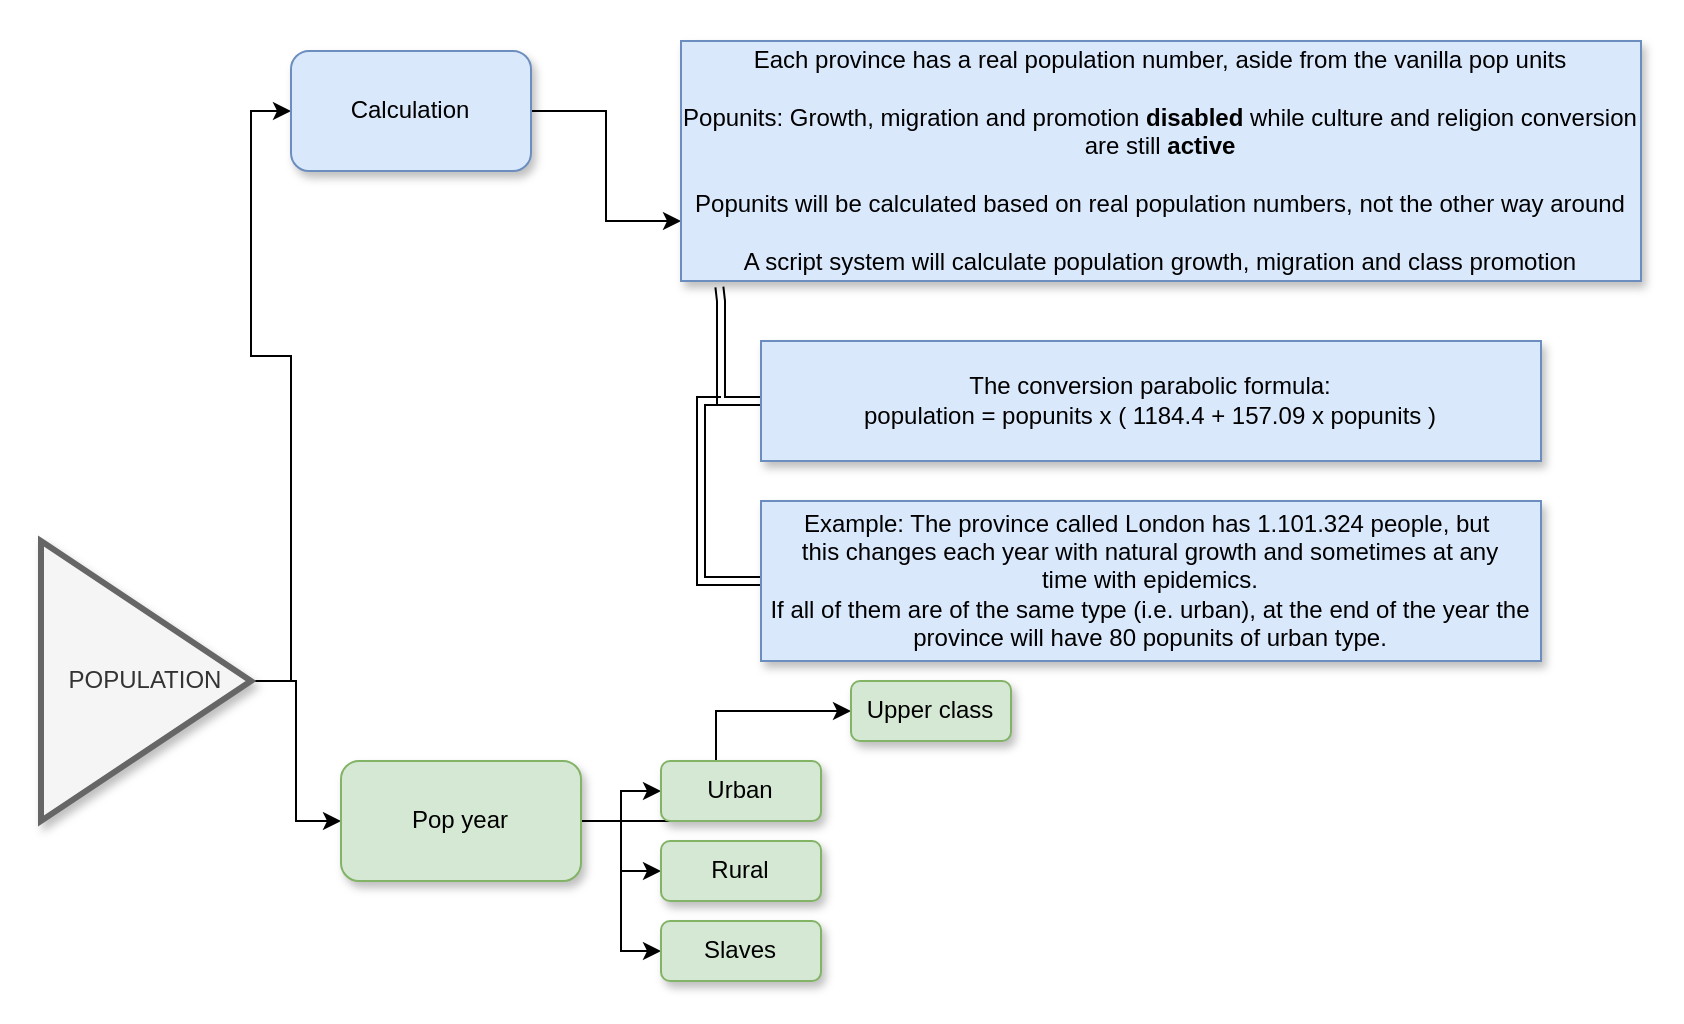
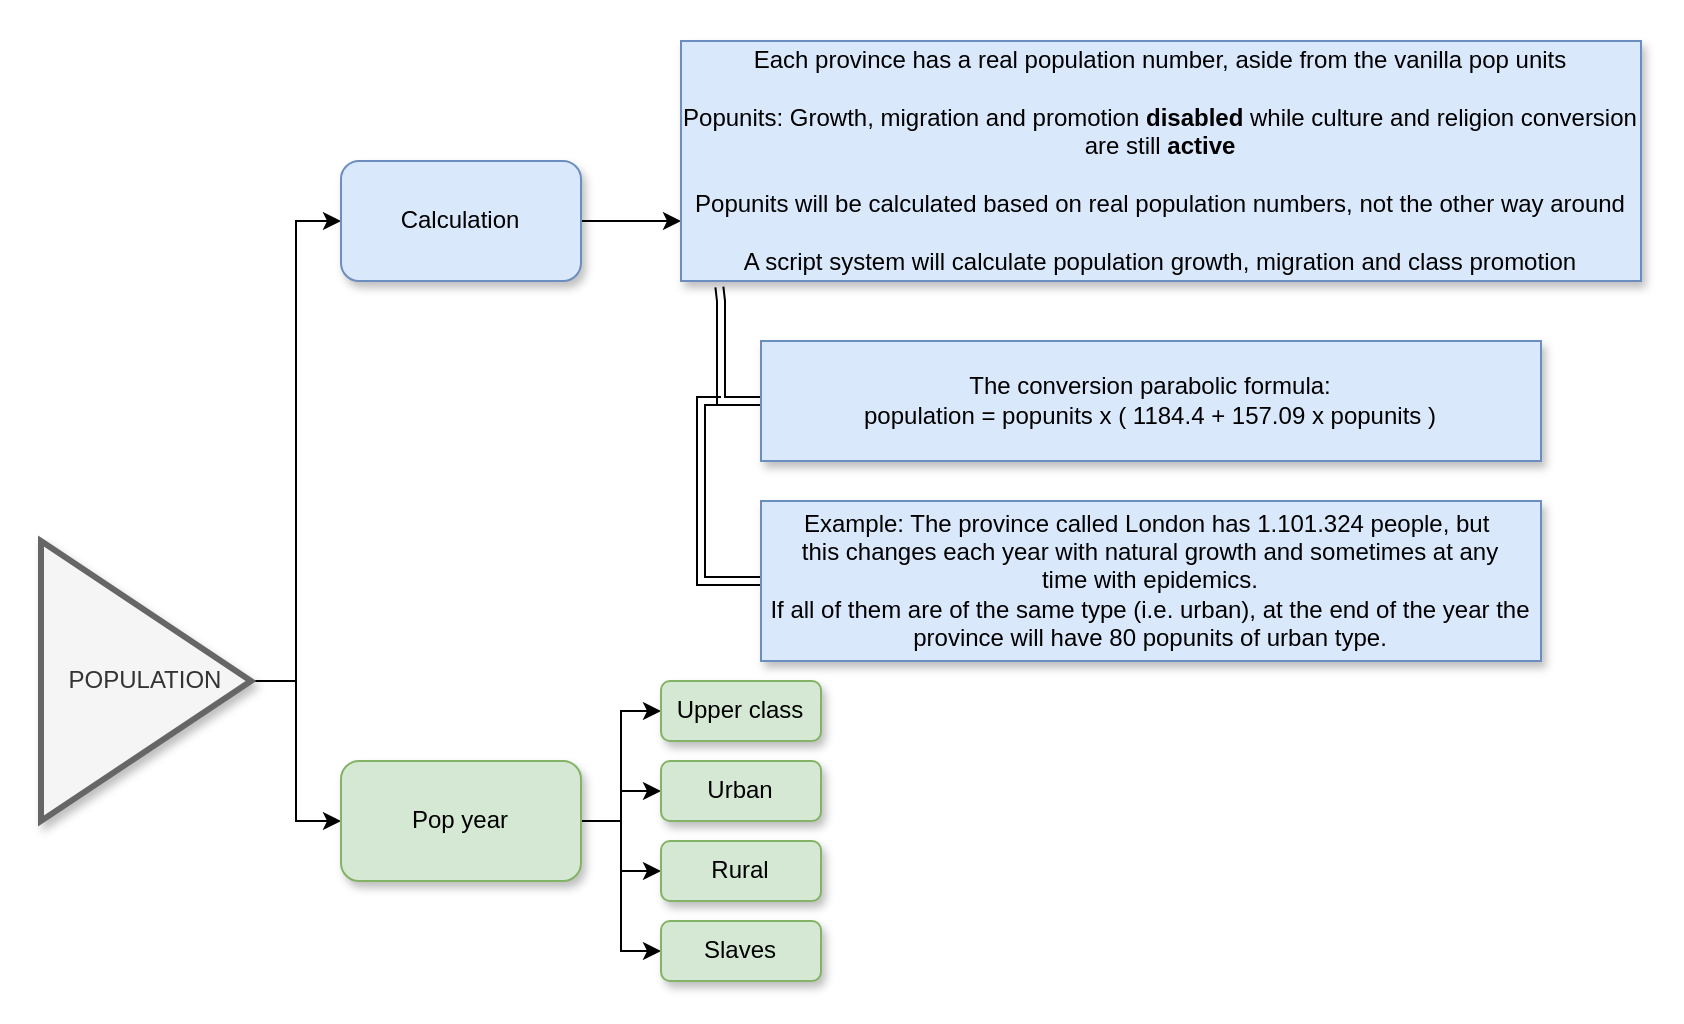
node "Calculation": moved (411, 111) -> (461, 221)
node "Upper class": moved (931, 711) -> (741, 711)
